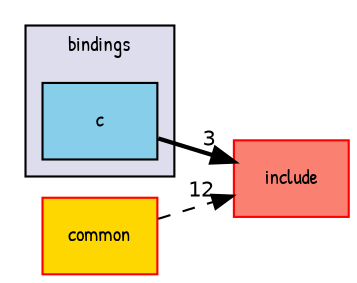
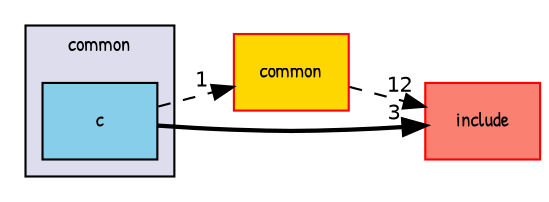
cluster "bindings": label "bindings" -> "common"
edge "c" -> "common": added
